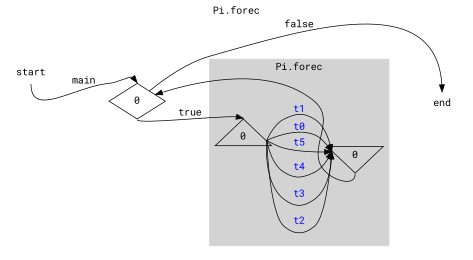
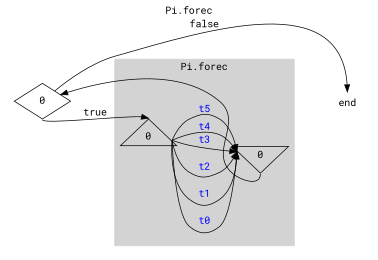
node "start": removed
